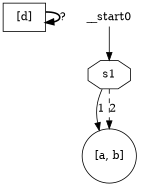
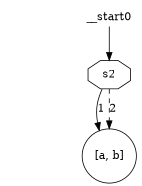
node "[d]": removed
node "s1": label "s1" -> "s2"
